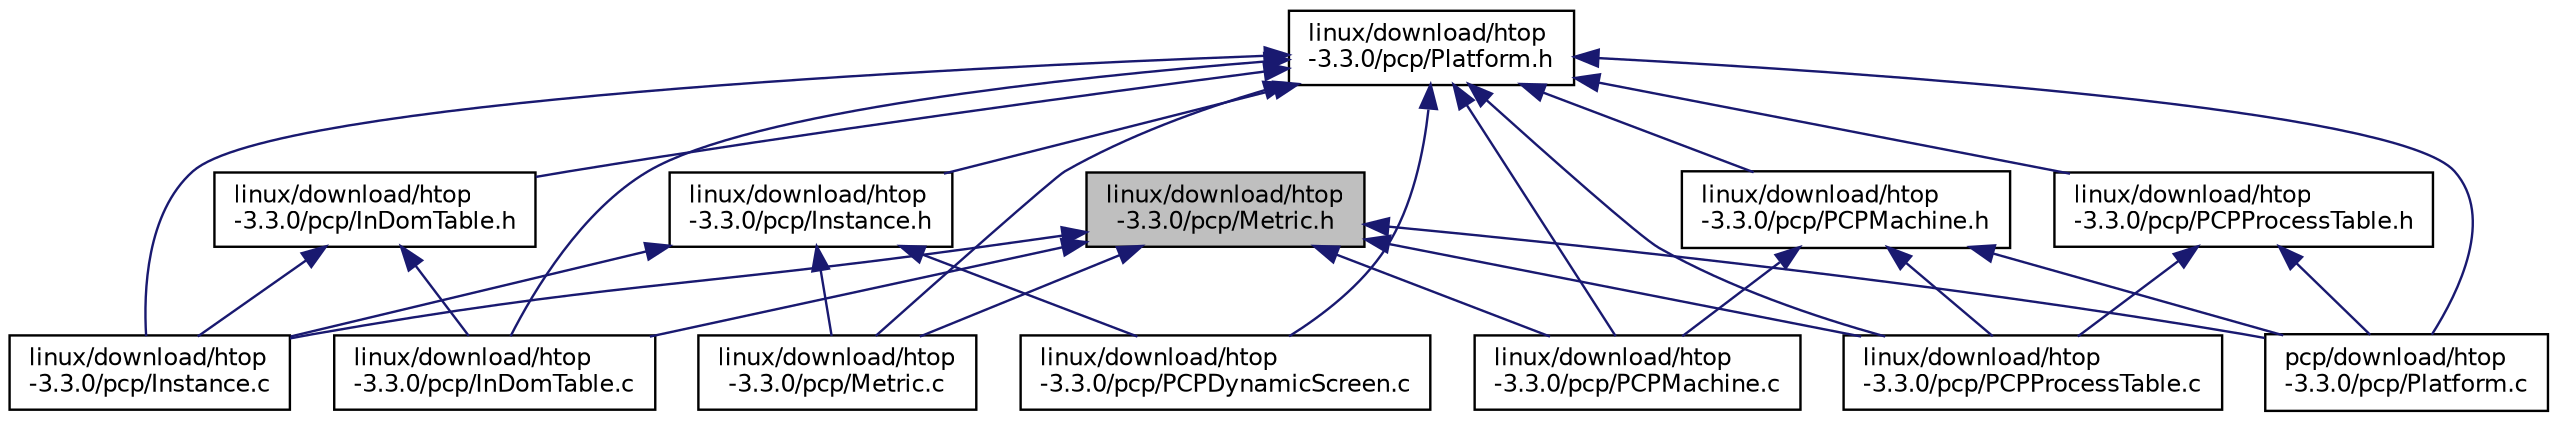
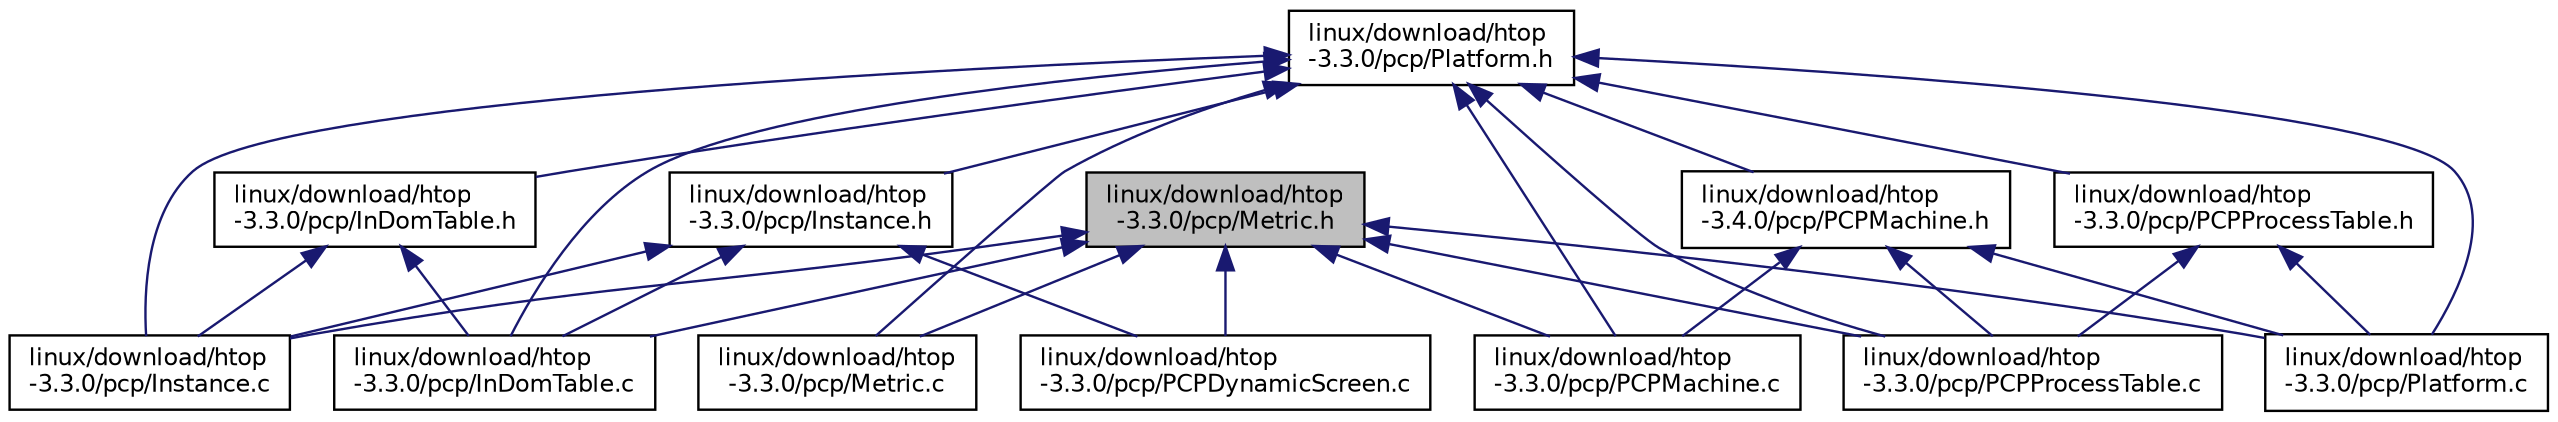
node "linux/download/htop -3.3.0/pcp/PCPMachine.h": label "linux/download/htop -3.3.0/pcp/PCPMachine.h" -> "linux/download/htop -3.4.0/pcp/PCPMachine.h"
edge "linux/download/htop -3.3.0/pcp/PCPDynamicScreen.c" -> "linux/download/htop -3.3.0/pcp/Platform.h": now "linux/download/htop -3.3.0/pcp/PCPDynamicScreen.c" -> "linux/download/htop -3.3.0/pcp/Metric.h"
edge "linux/download/htop -3.3.0/pcp/Metric.c" -> "linux/download/htop -3.3.0/pcp/Instance.h": now "linux/download/htop -3.3.0/pcp/InDomTable.c" -> "linux/download/htop -3.3.0/pcp/Instance.h"
node "pcp/download/htop -3.3.0/pcp/Platform.c": label "pcp/download/htop -3.3.0/pcp/Platform.c" -> "linux/download/htop -3.3.0/pcp/Platform.c"
